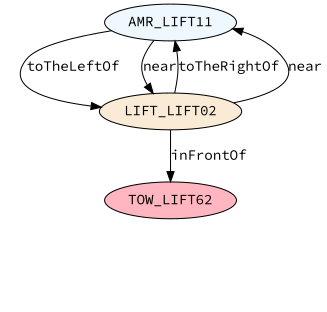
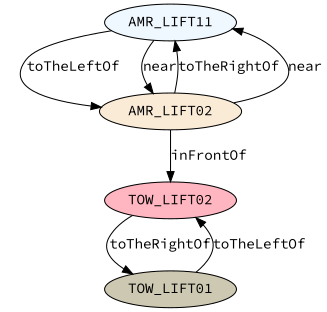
node "LIFT_LIFT02": label "LIFT_LIFT02" -> "AMR_LIFT02"
node "TOW_LIFT62": label "TOW_LIFT62" -> "TOW_LIFT02"
node "TOW_LIFT01": added
